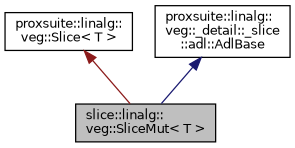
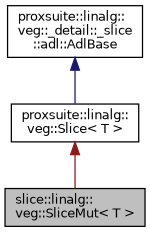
edge "slice::linalg:: veg::SliceMut< T >" -> "proxsuite::linalg:: veg::_detail::_slice ::adl::AdlBase": now "proxsuite::linalg:: veg::Slice< T >" -> "proxsuite::linalg:: veg::_detail::_slice ::adl::AdlBase"
